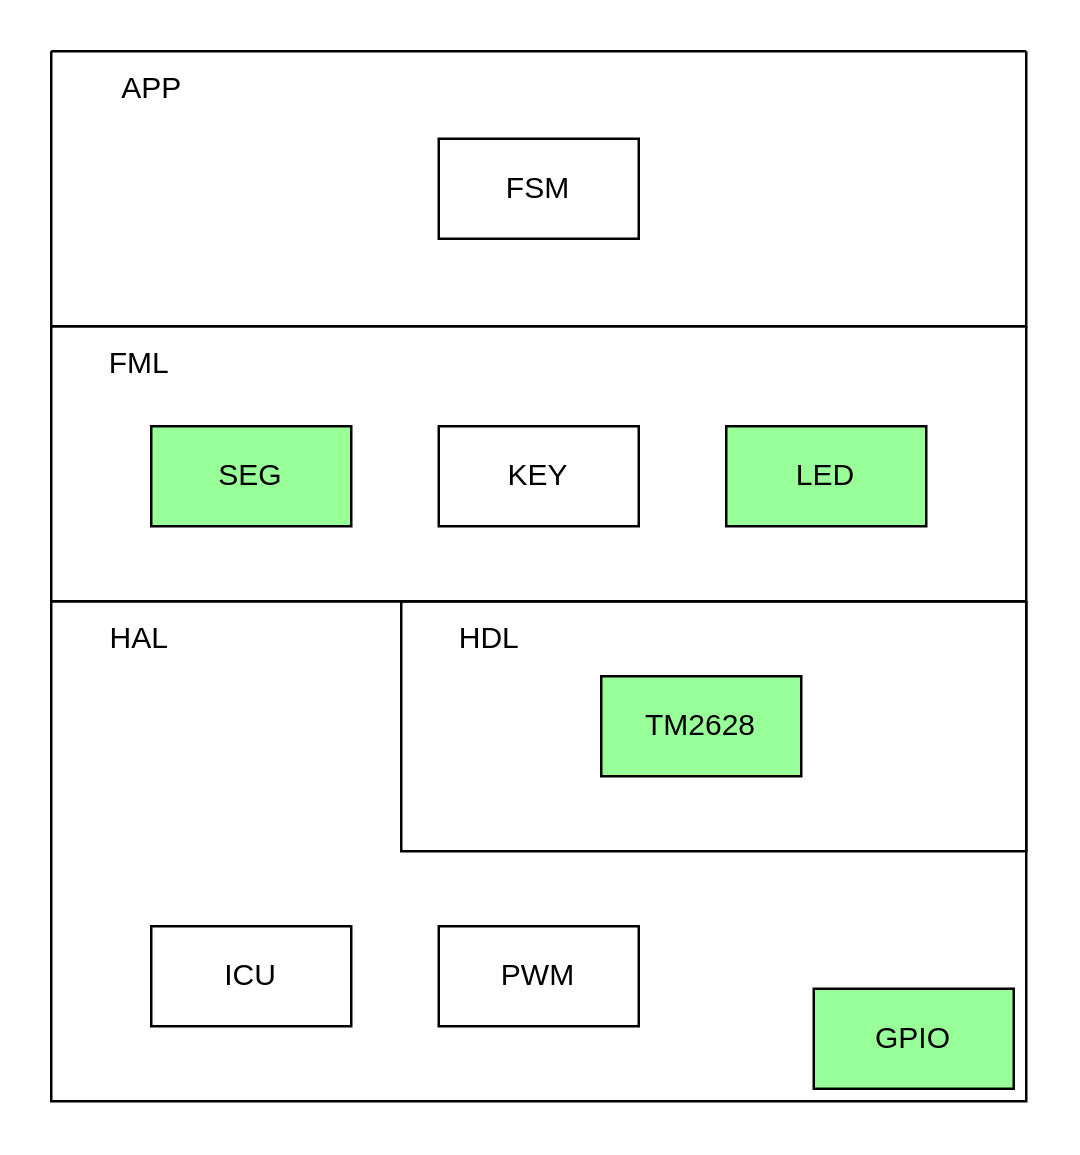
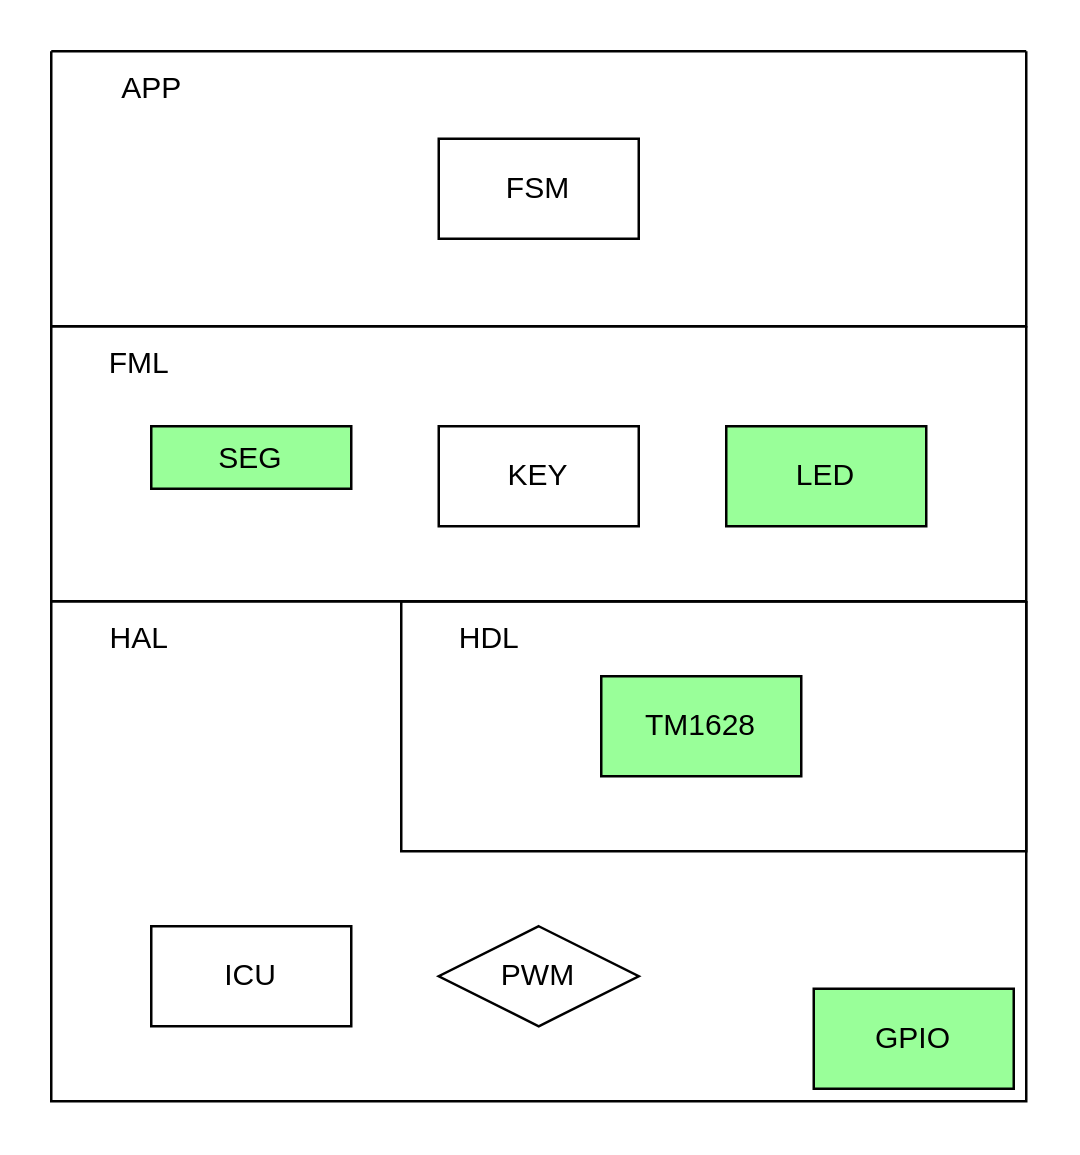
node "SEG": size 200x100 -> 200x63
node "TM2628": label "TM2628" -> "TM1628"
node "PWM": shape rectangle -> diamond
